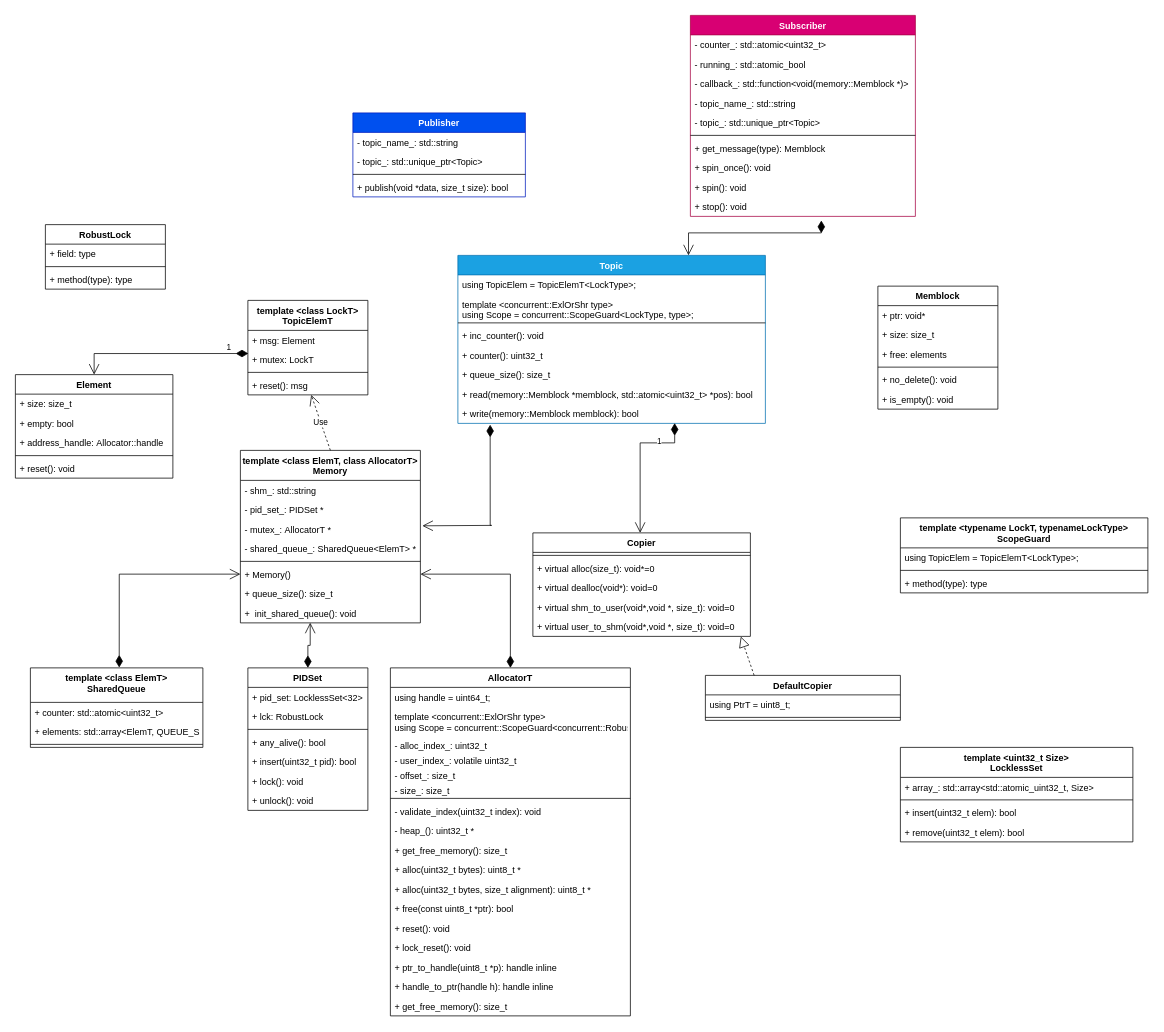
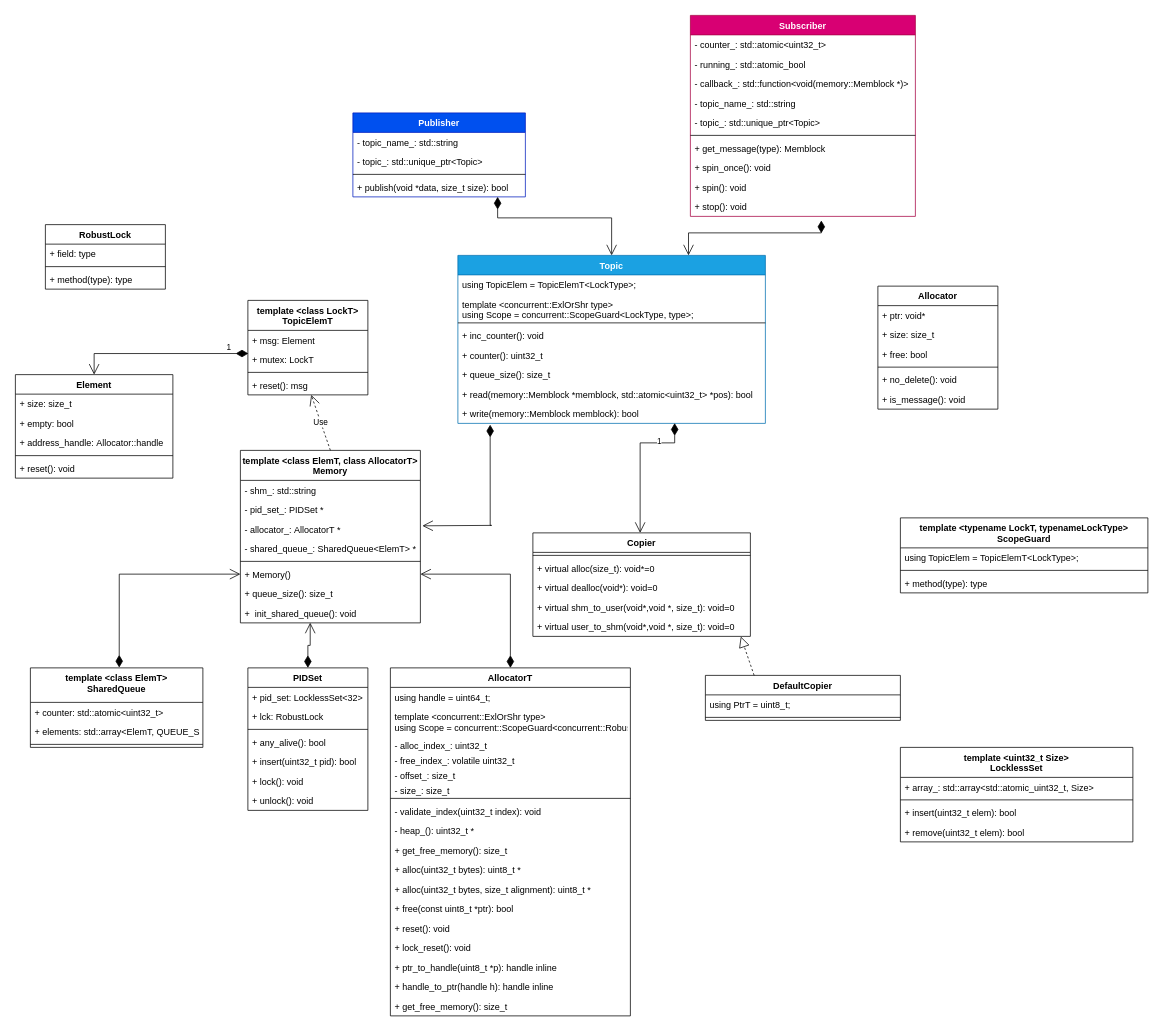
edge "+ publish(void *data, size_t size): bool" -- "Topic": added, label "1"
node "Memblock": label "Memblock" -> "Allocator"
node "+ free: elements": label "+ free: elements" -> "+ free: bool"
node "+ is_empty(): void": label "+ is_empty(): void" -> "+ is_message(): void"
node "- mutex_: AllocatorT *": label "- mutex_: AllocatorT *" -> "- allocator_: AllocatorT *"
node "- user_index_: volatile uint32_t": label "- user_index_: volatile uint32_t" -> "- free_index_: volatile uint32_t"
